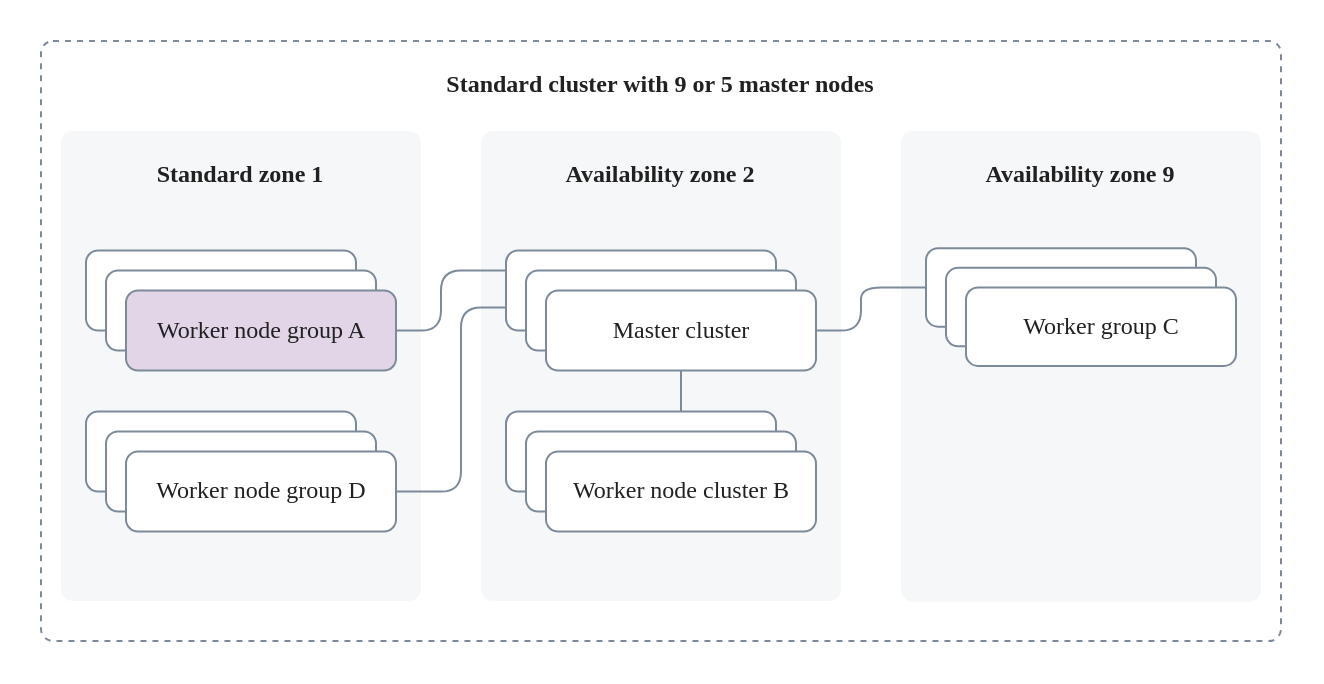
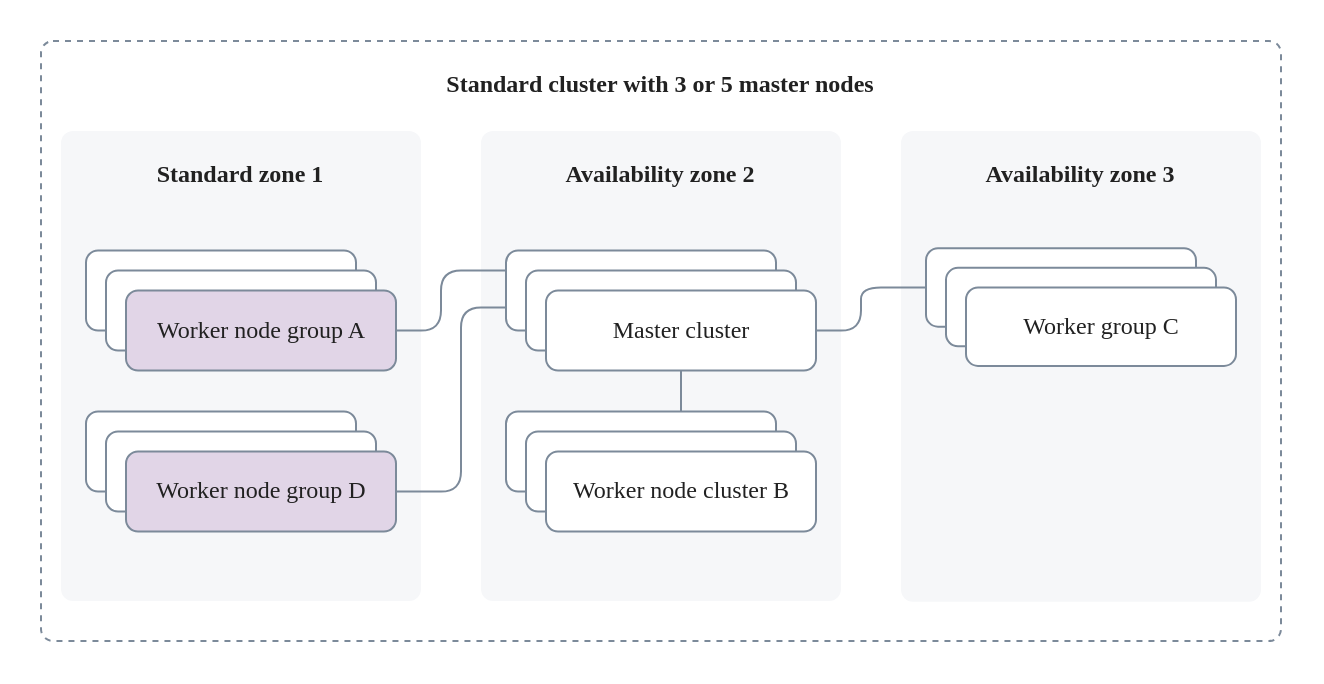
node "Standard cluster with 9 or 5 master nodes": label "Standard cluster with 9 or 5 master nodes" -> "Standard cluster with 3 or 5 master nodes"
node "Availability zone 9": label "Availability zone 9" -> "Availability zone 3"
node "Worker node group D": fillcolor #ffffff -> #e1d5e7
